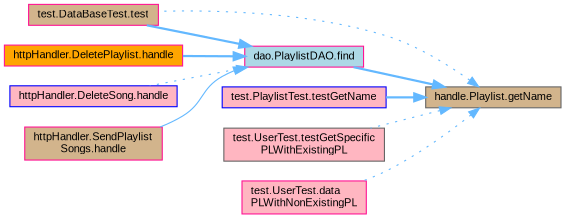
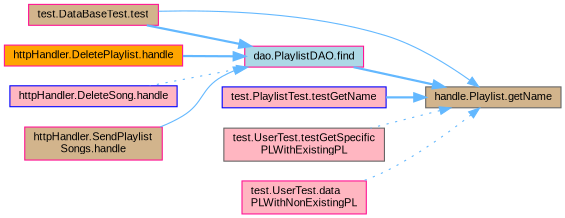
edge "test.DataBaseTest.test" -> "handle.Playlist.getName": style dotted -> solid
